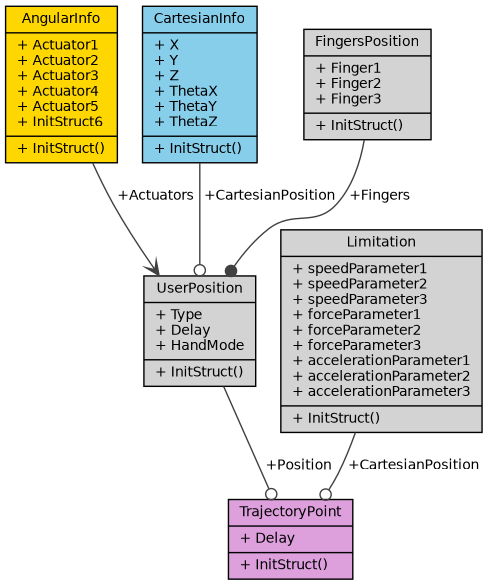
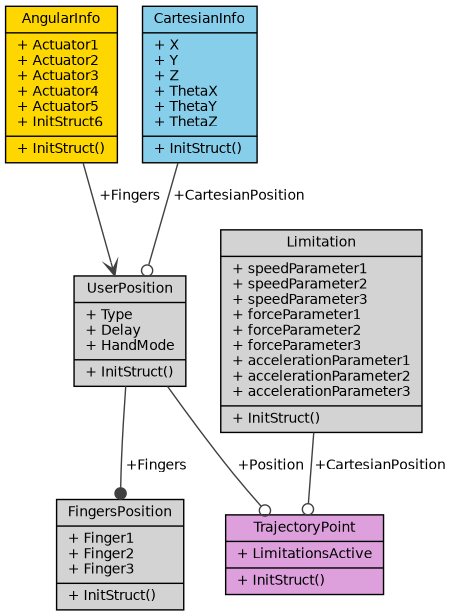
edge "AngularInfo" -> "UserPosition": label " +Actuators" -> " +Fingers"
edge "FingersPosition" -> "UserPosition": reversed
node "TrajectoryPoint": text "+ Delay" -> "+ LimitationsActive"
